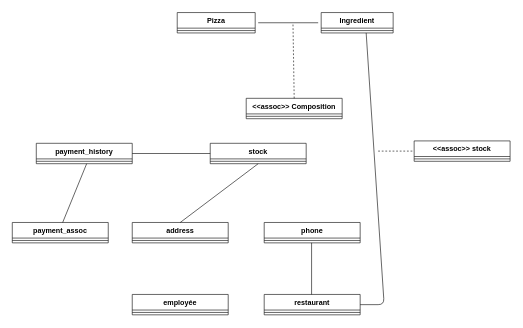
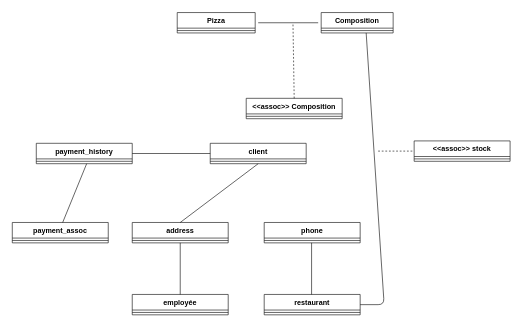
node "Ingredient": label "Ingredient" -> "Composition"
node "stock": label "stock" -> "client"
edge "address" -- "employée": added
